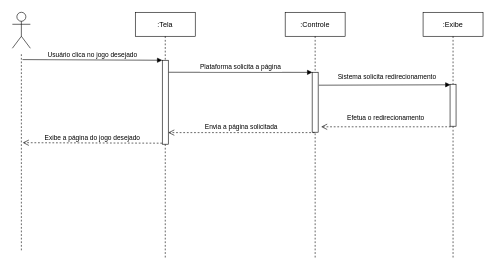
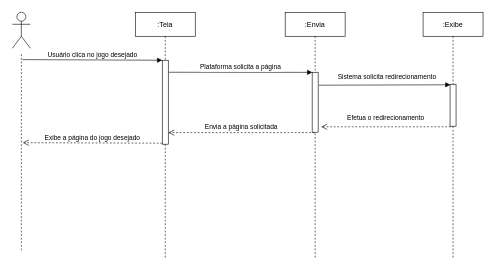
node ":Controle": label ":Controle" -> ":Envia"
